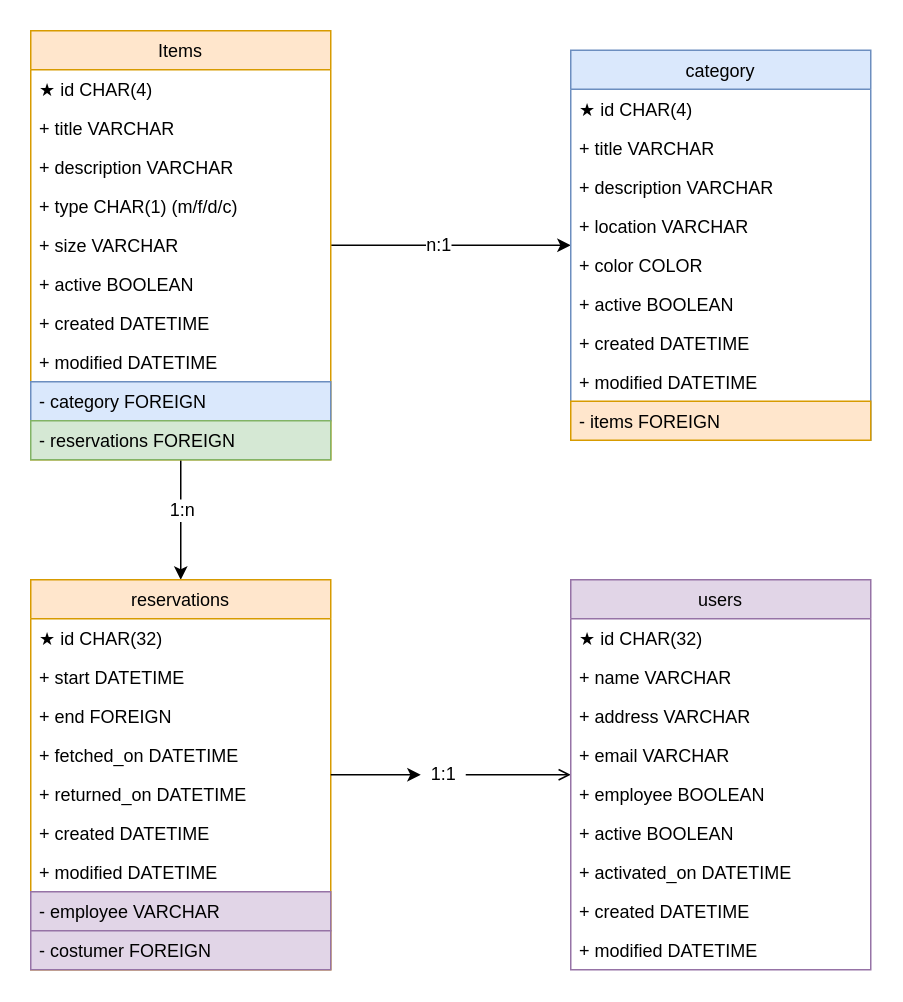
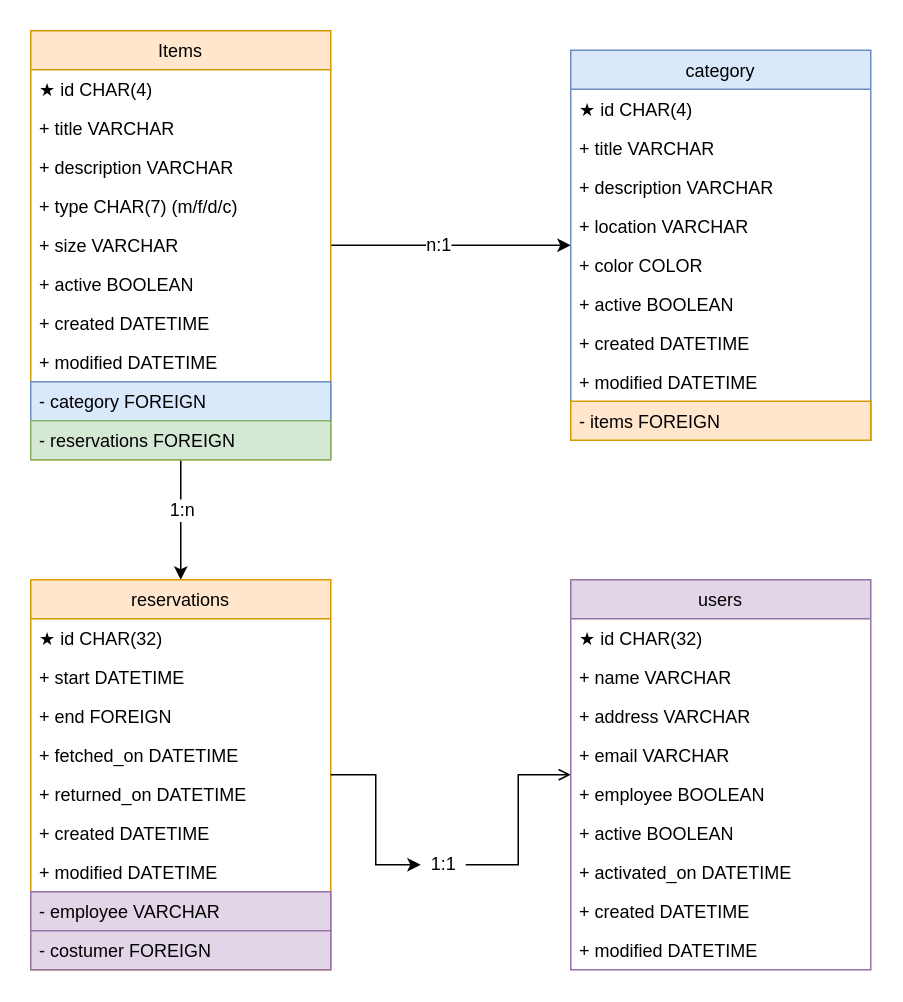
node "+ type CHAR(1) (m/f/d/c)": label "+ type CHAR(1) (m/f/d/c)" -> "+ type CHAR(7) (m/f/d/c)"
node "1:1": moved (443, 775) -> (443, 865)
